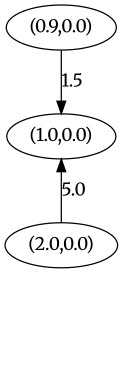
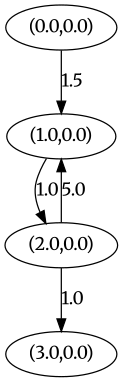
node "(0.9,0.0)": label "(0.9,0.0)" -> "(0.0,0.0)"
edge "(1.0,0.0)" -> "(2.0,0.0)": added, label "1.0"
node "(3.0,0.0)": added
